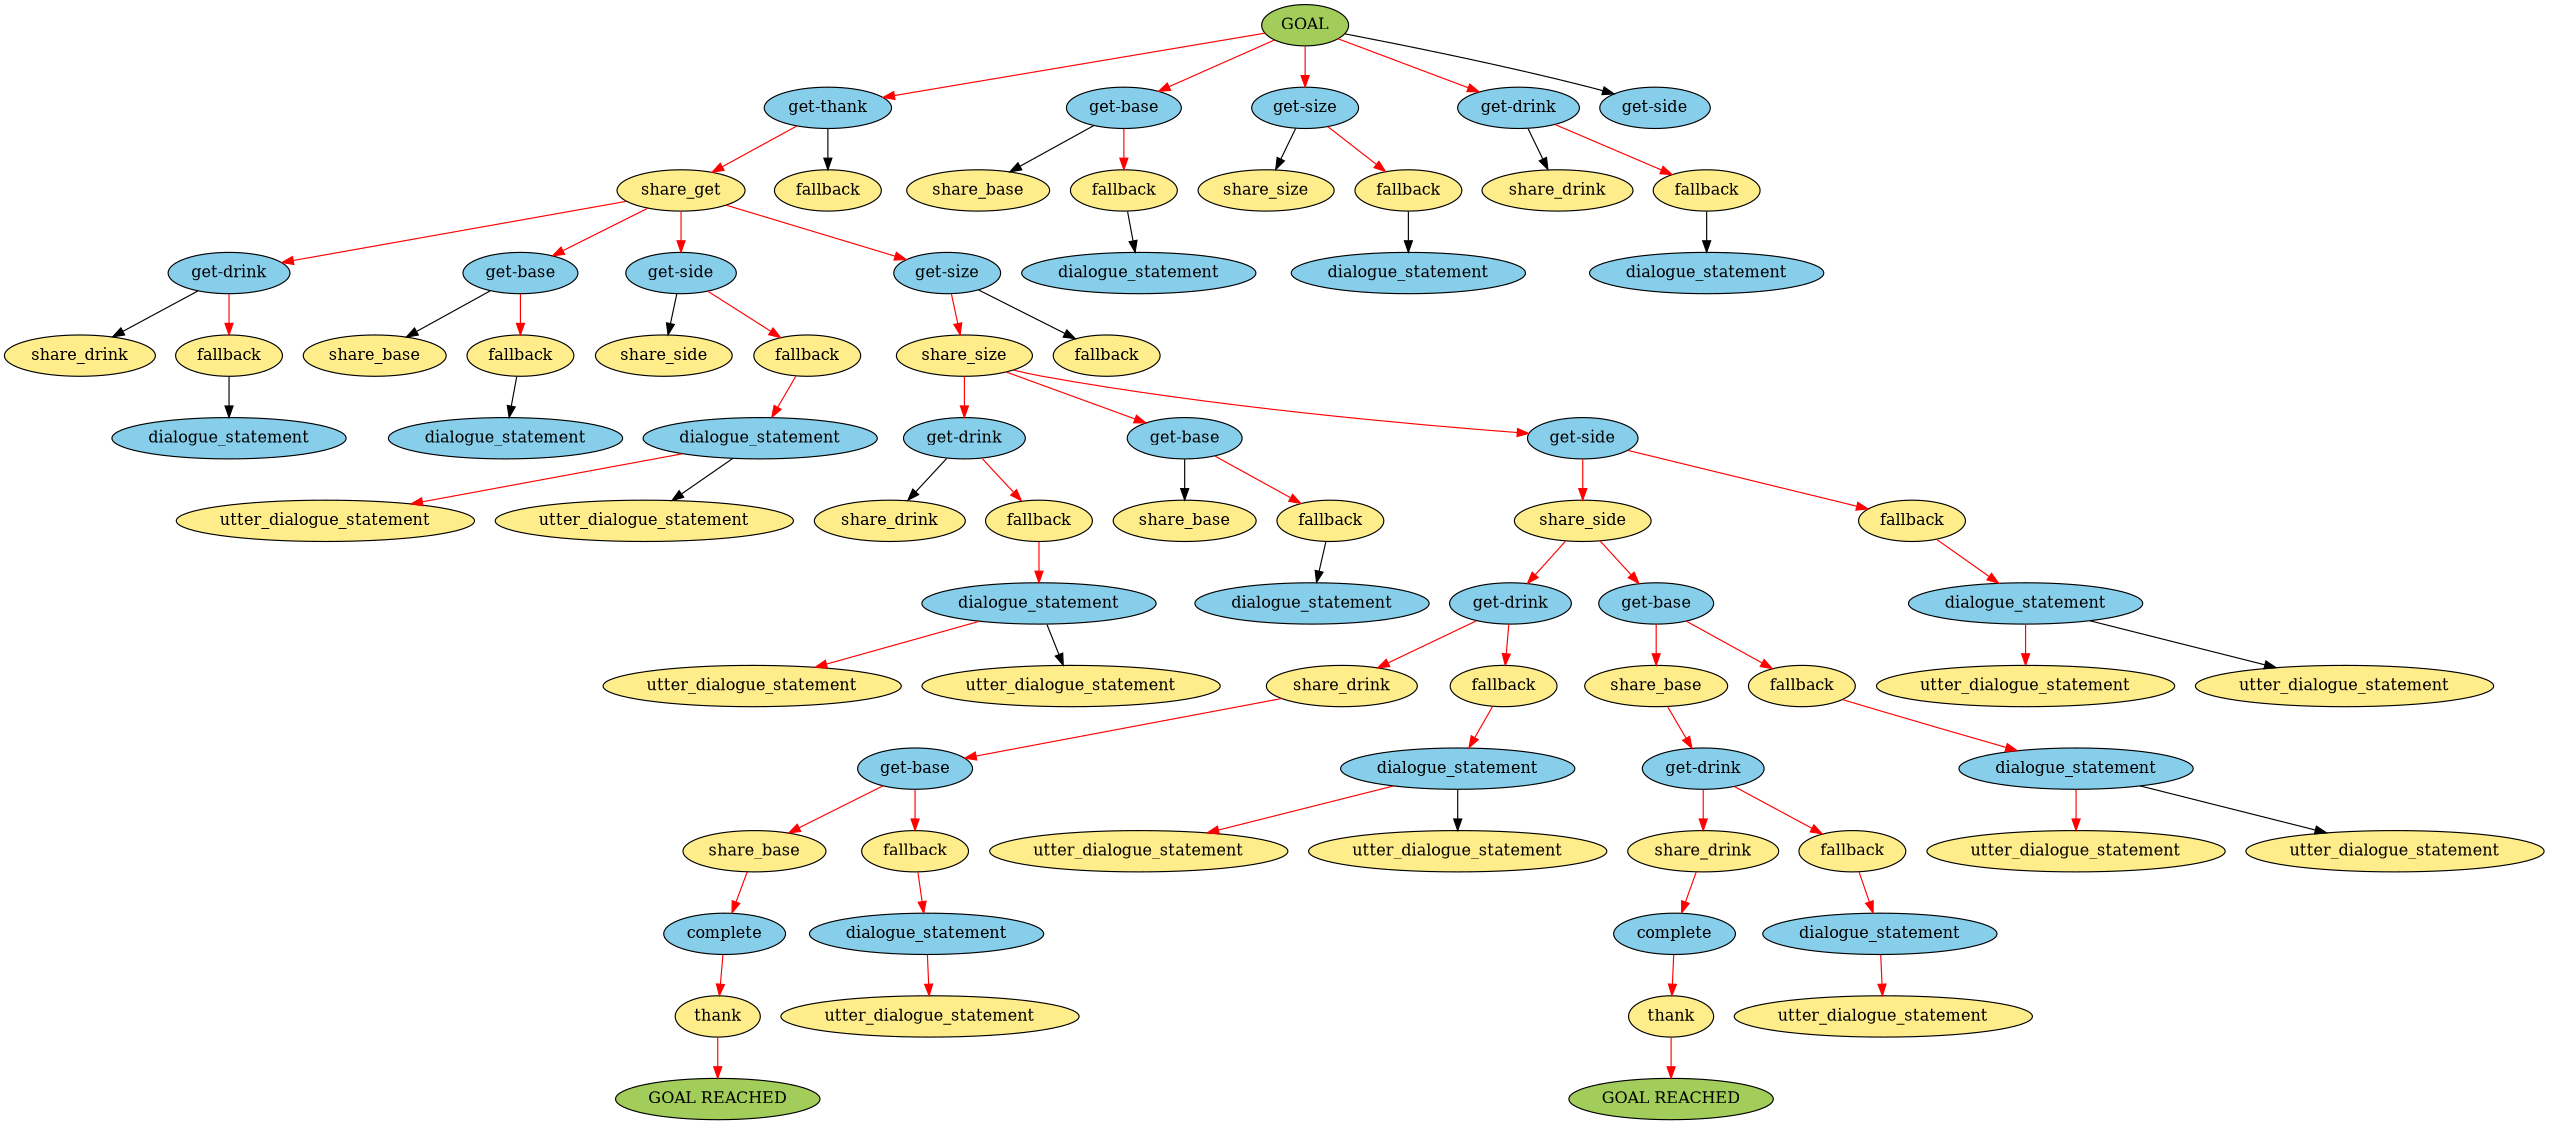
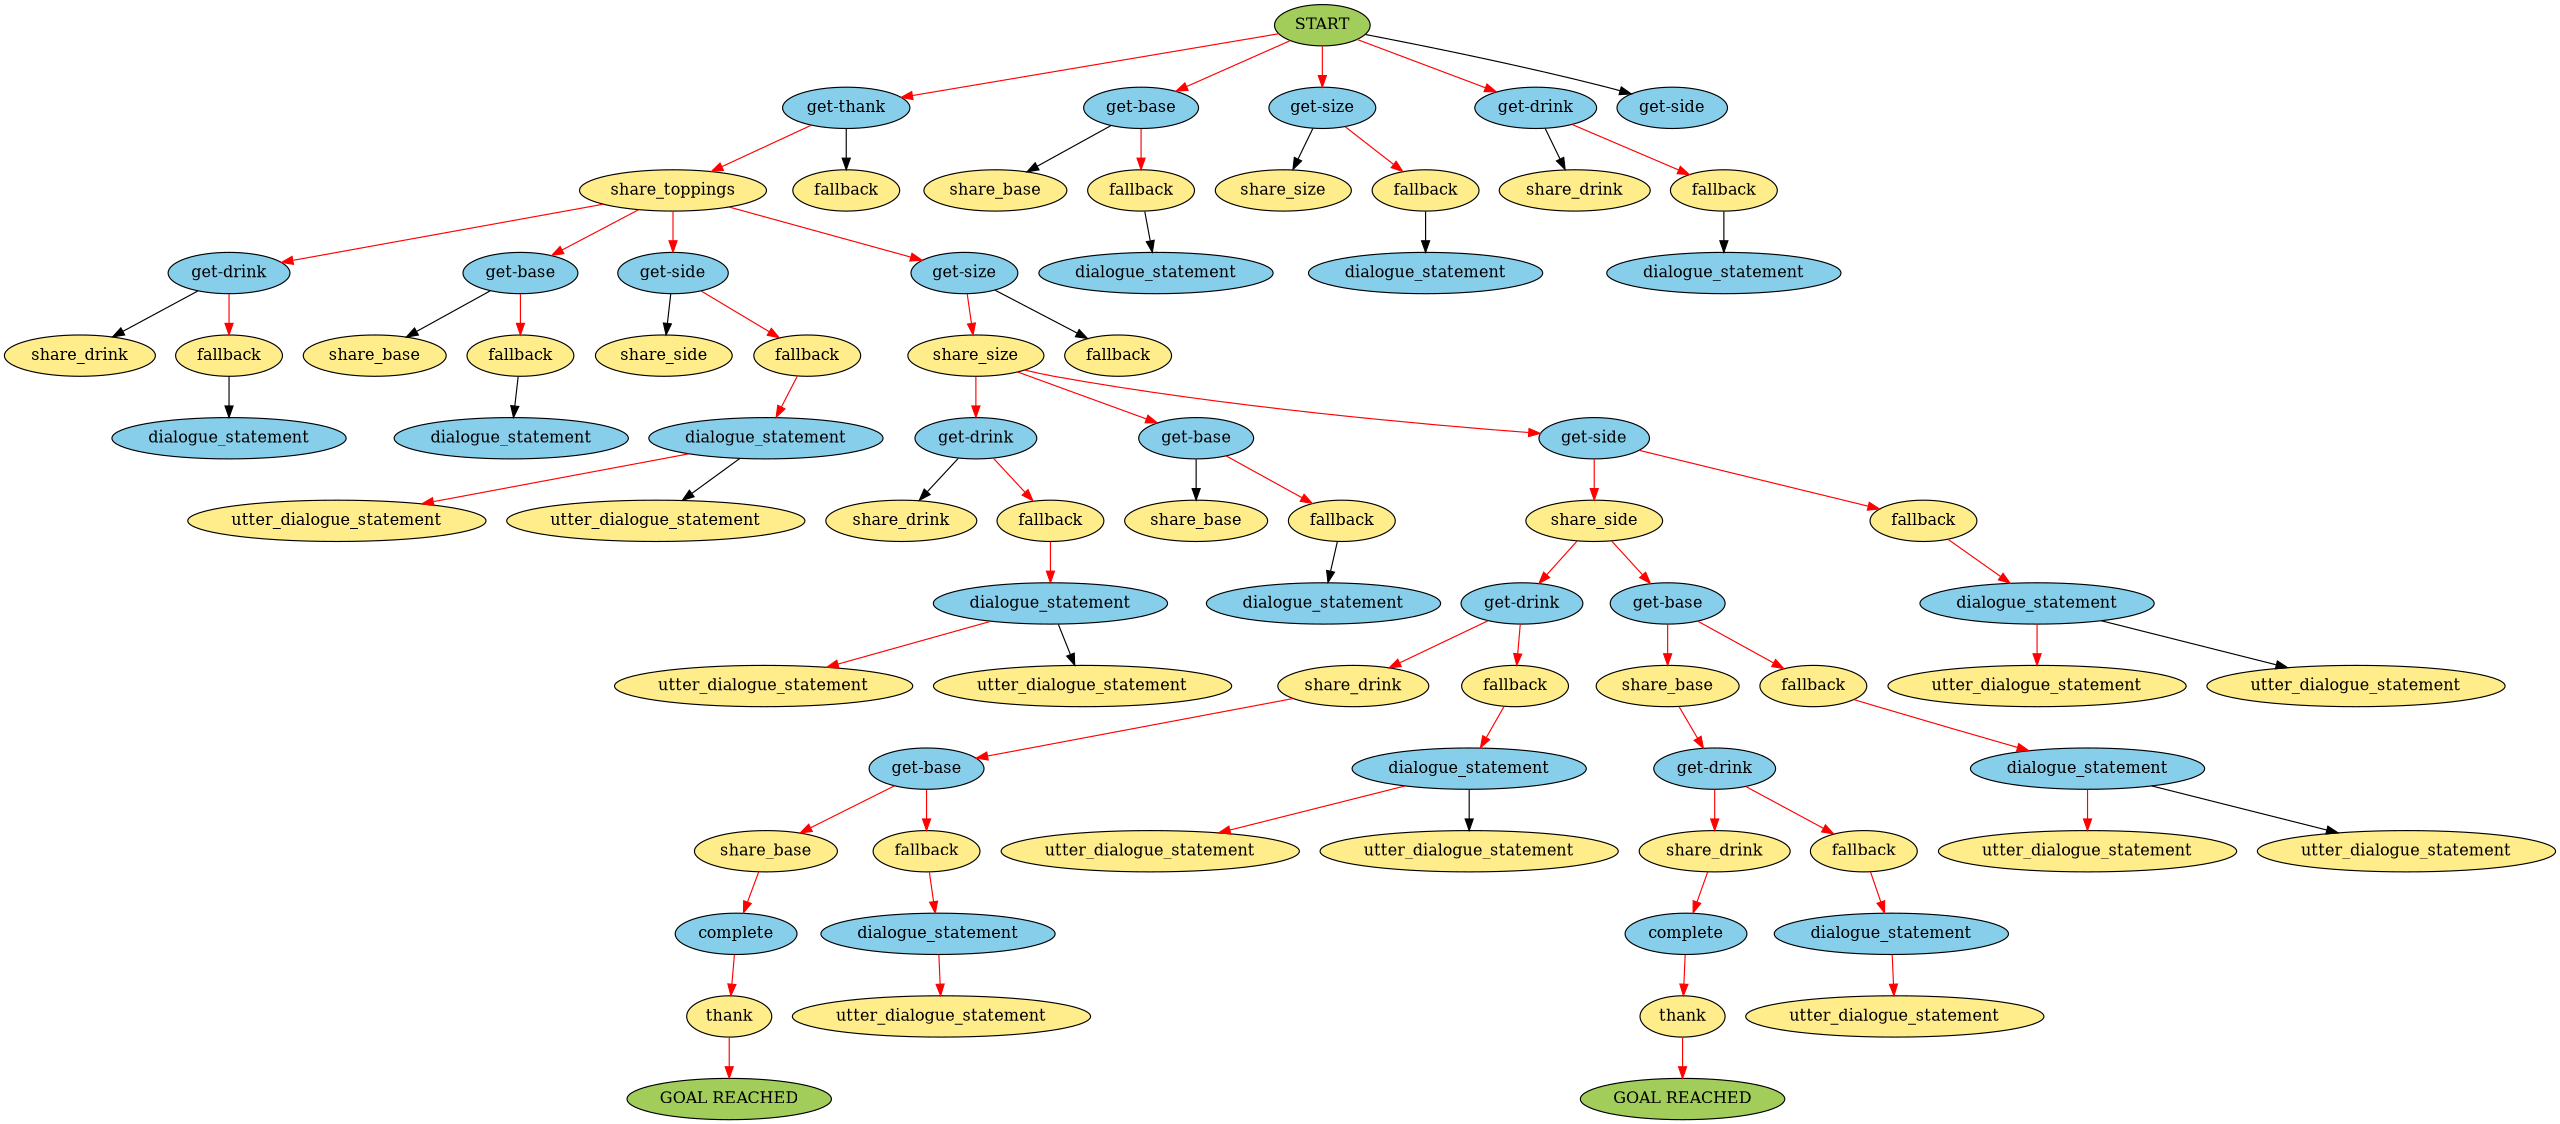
node "GOAL": label "GOAL" -> "START"
node "share_get": label "share_get" -> "share_toppings"
